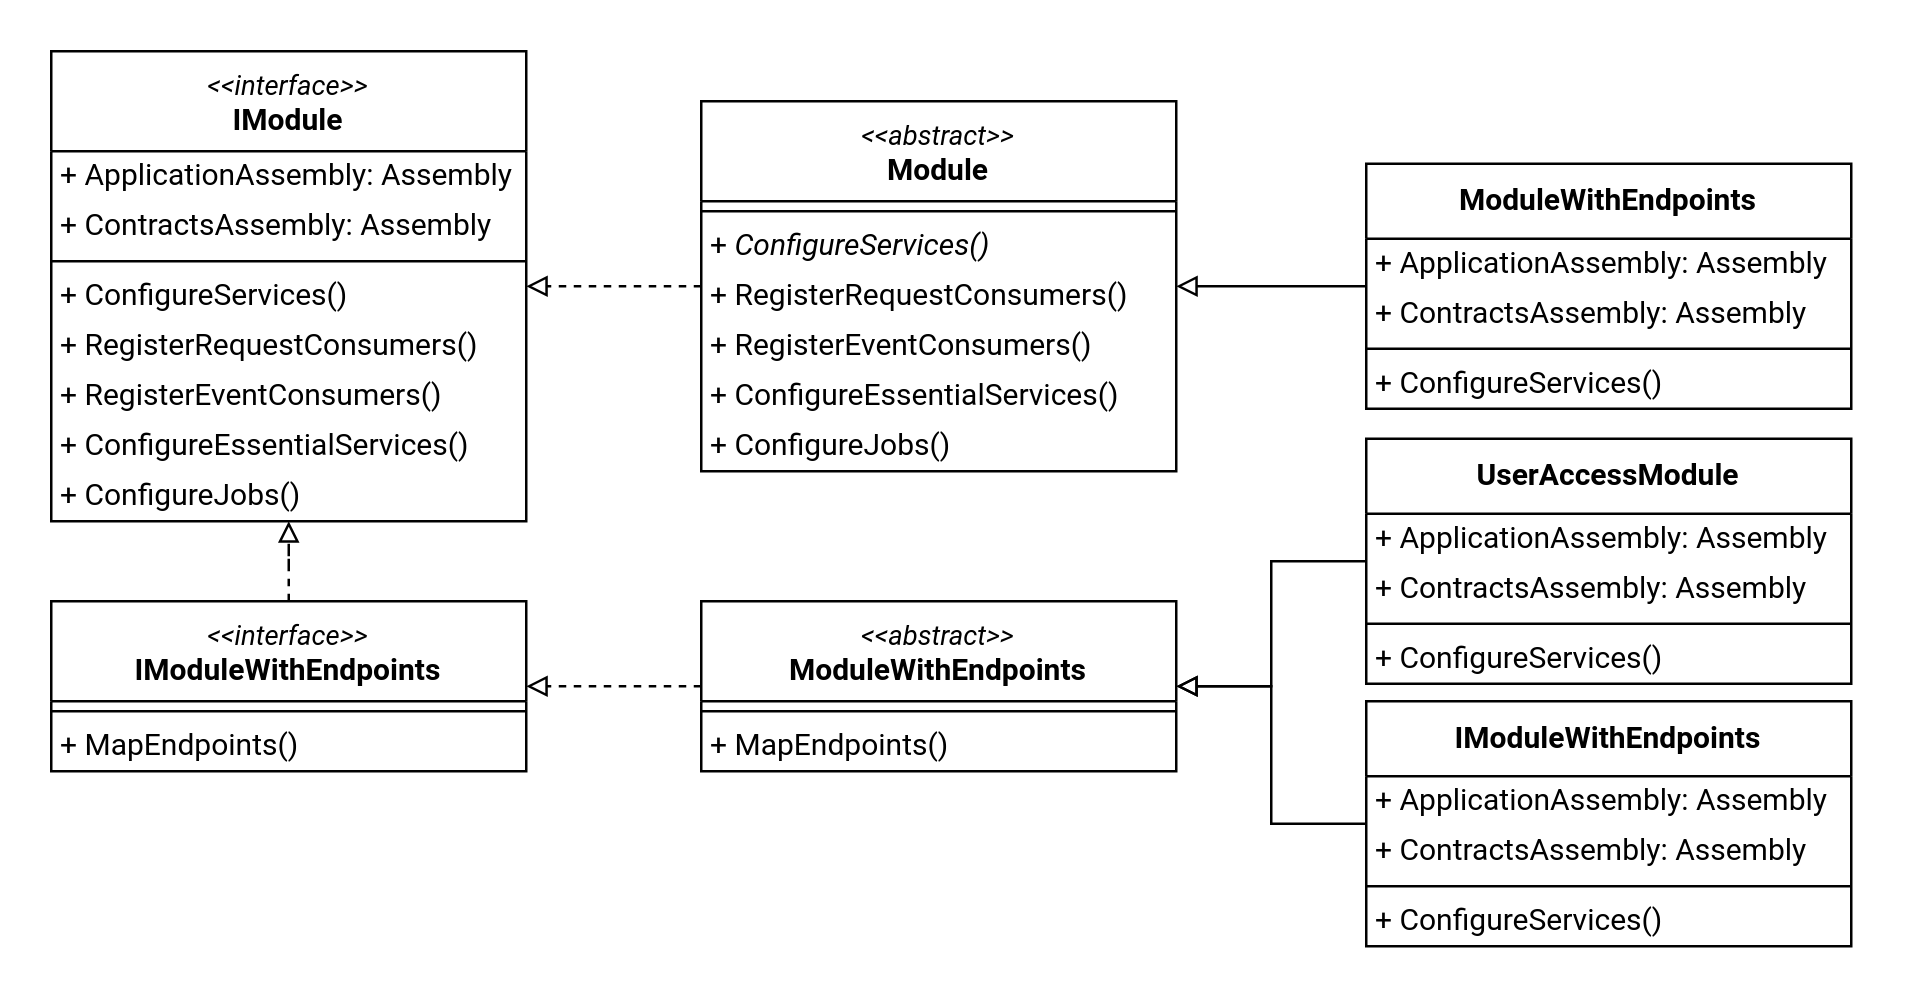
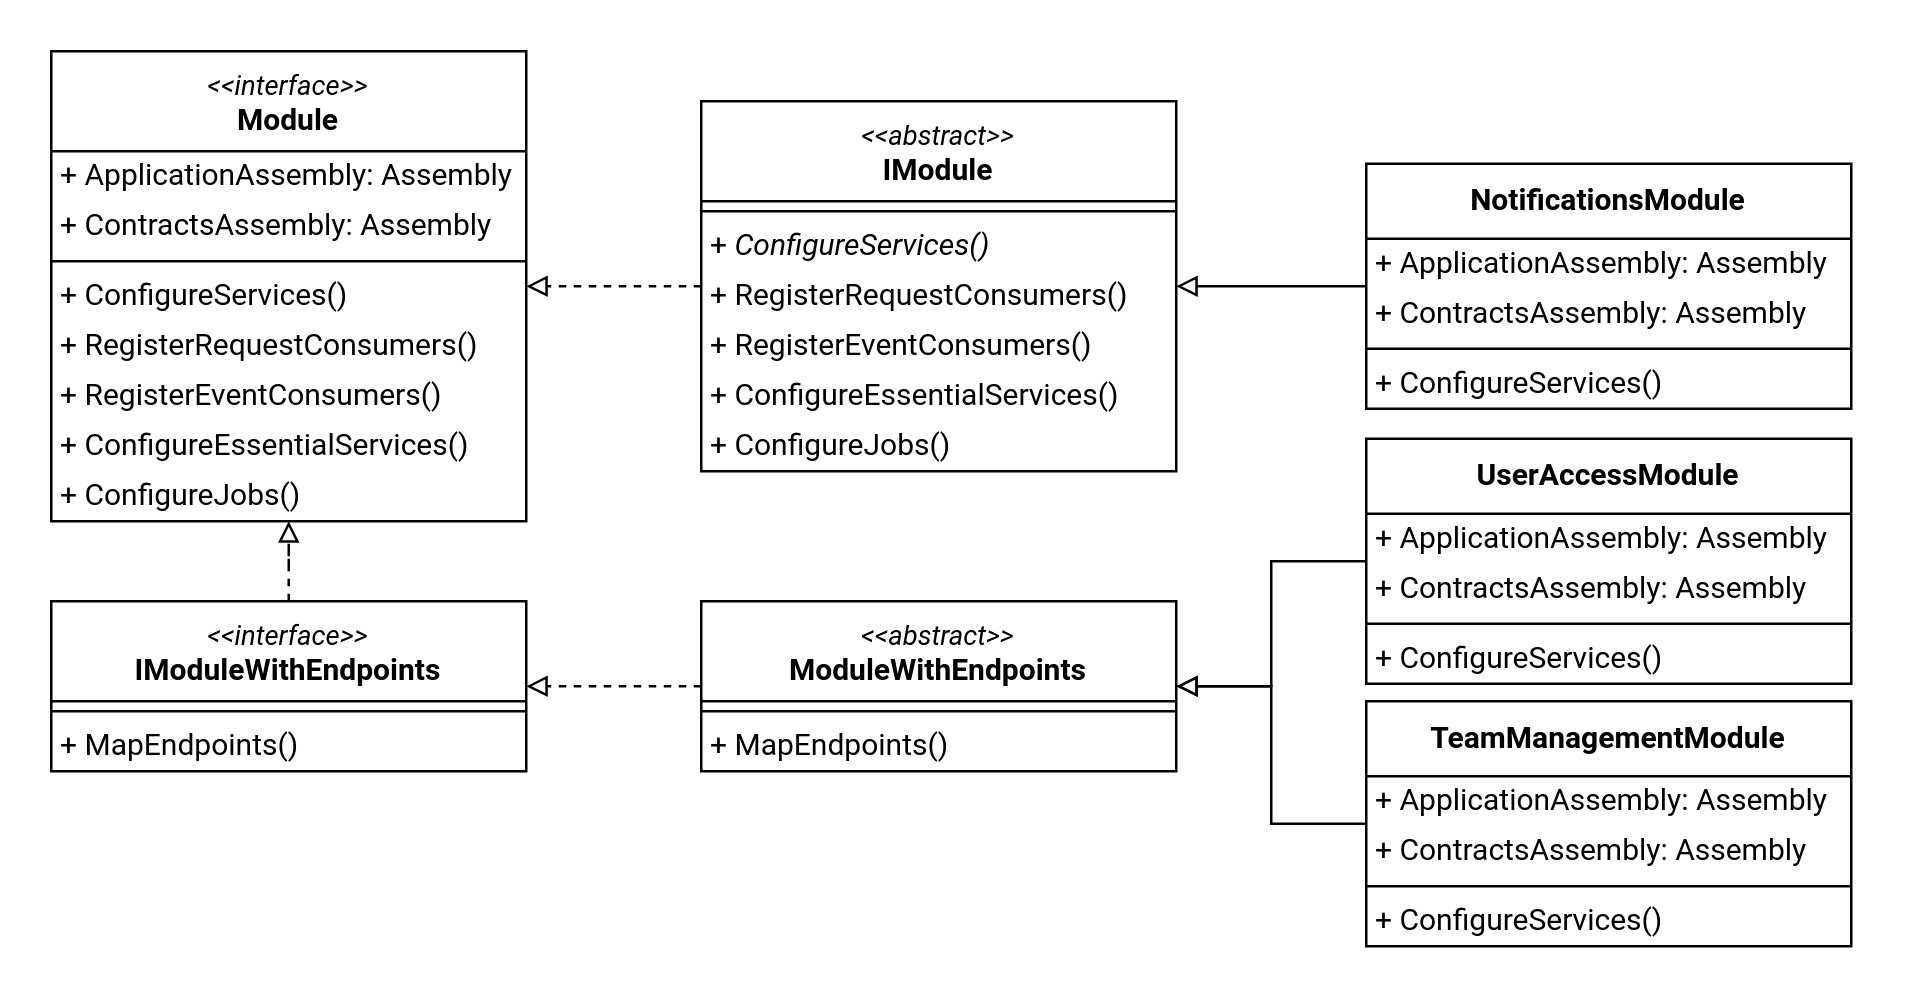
node "<<interface>> IModule": label "<<interface>> IModule" -> "<<interface>> Module"
node "<<abstract>> Module": label "<<abstract>> Module" -> "<<abstract>> IModule"
node "ModuleWithEndpoints": label "ModuleWithEndpoints" -> "NotificationsModule"
node "IModuleWithEndpoints": label "IModuleWithEndpoints" -> "TeamManagementModule"
